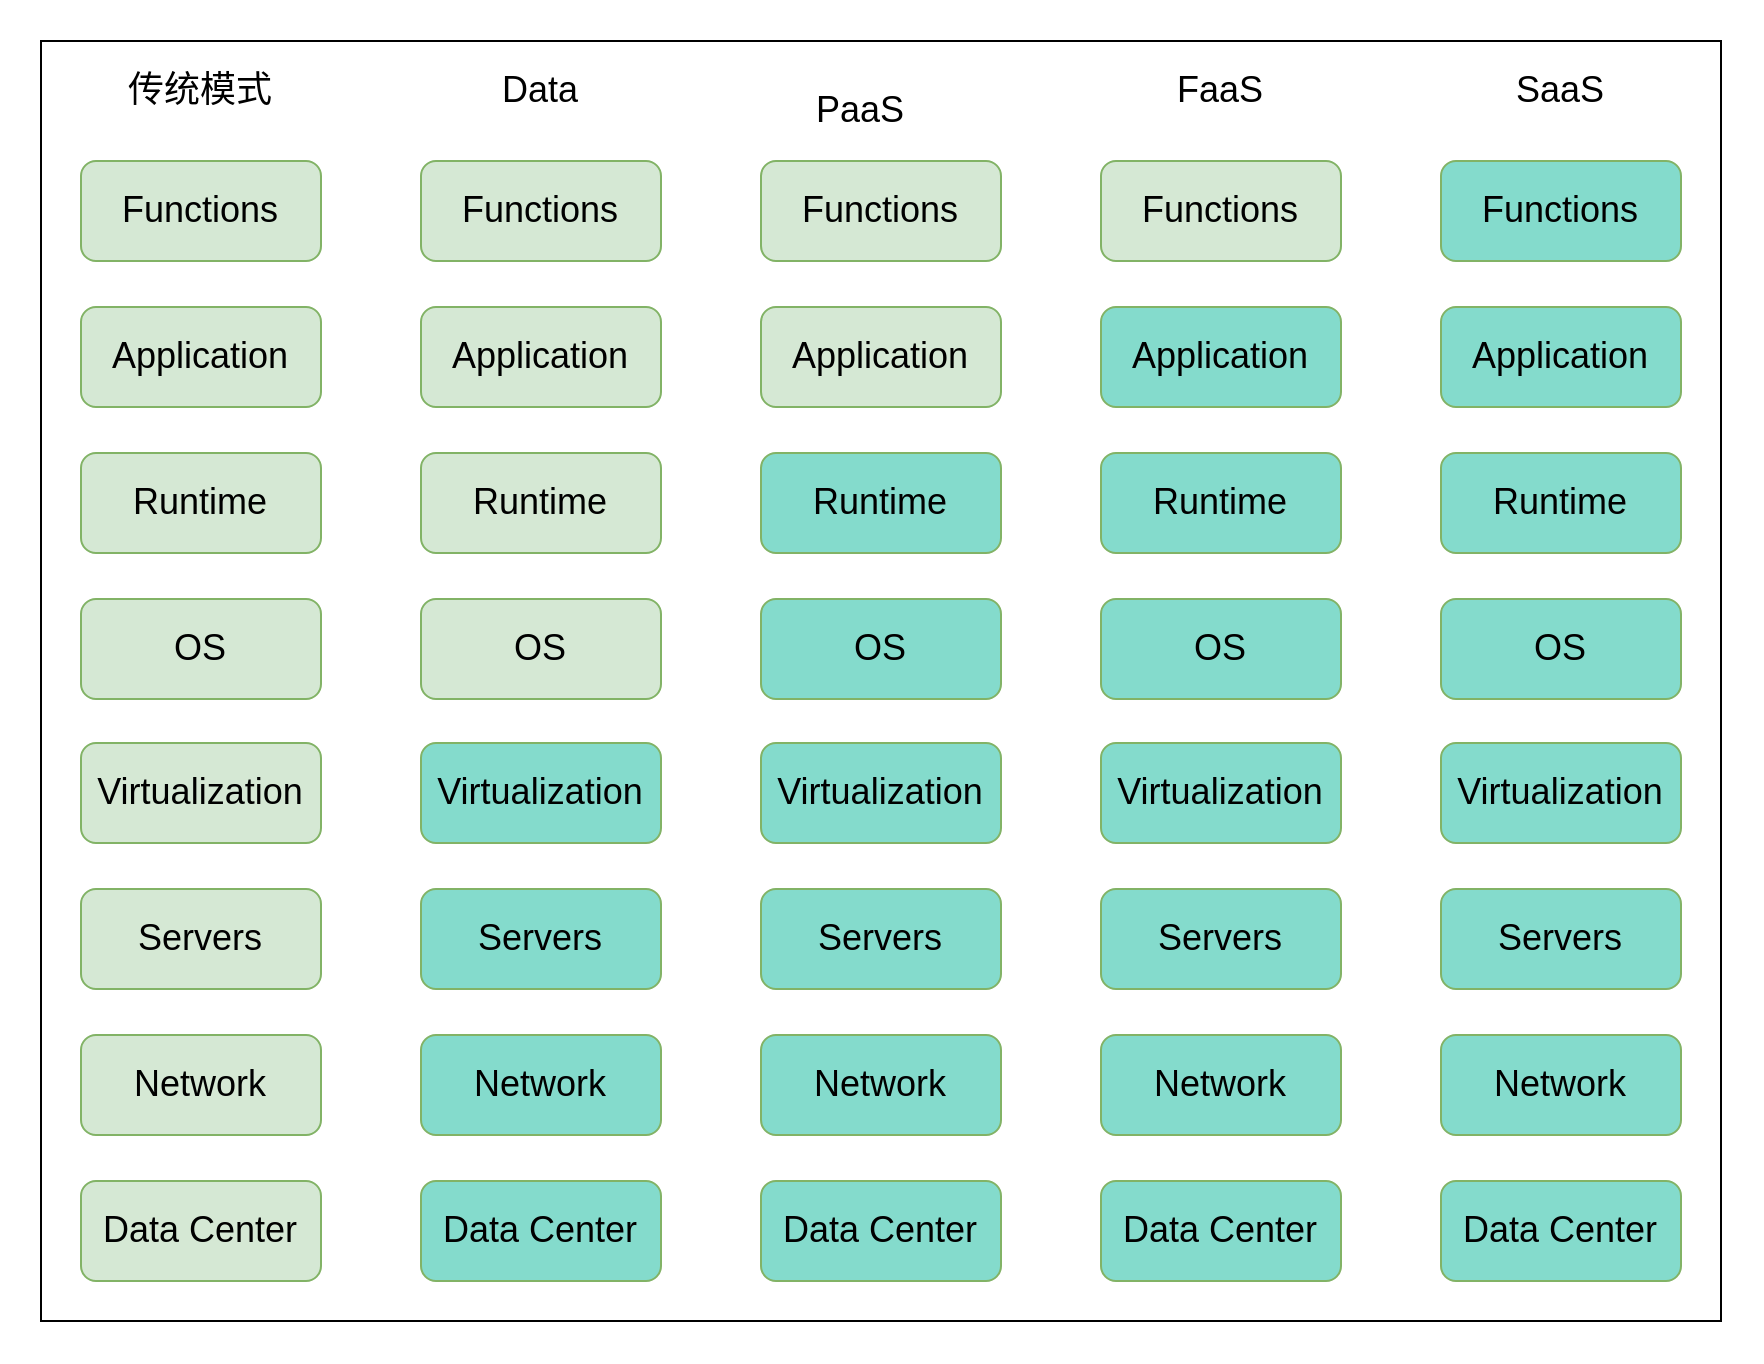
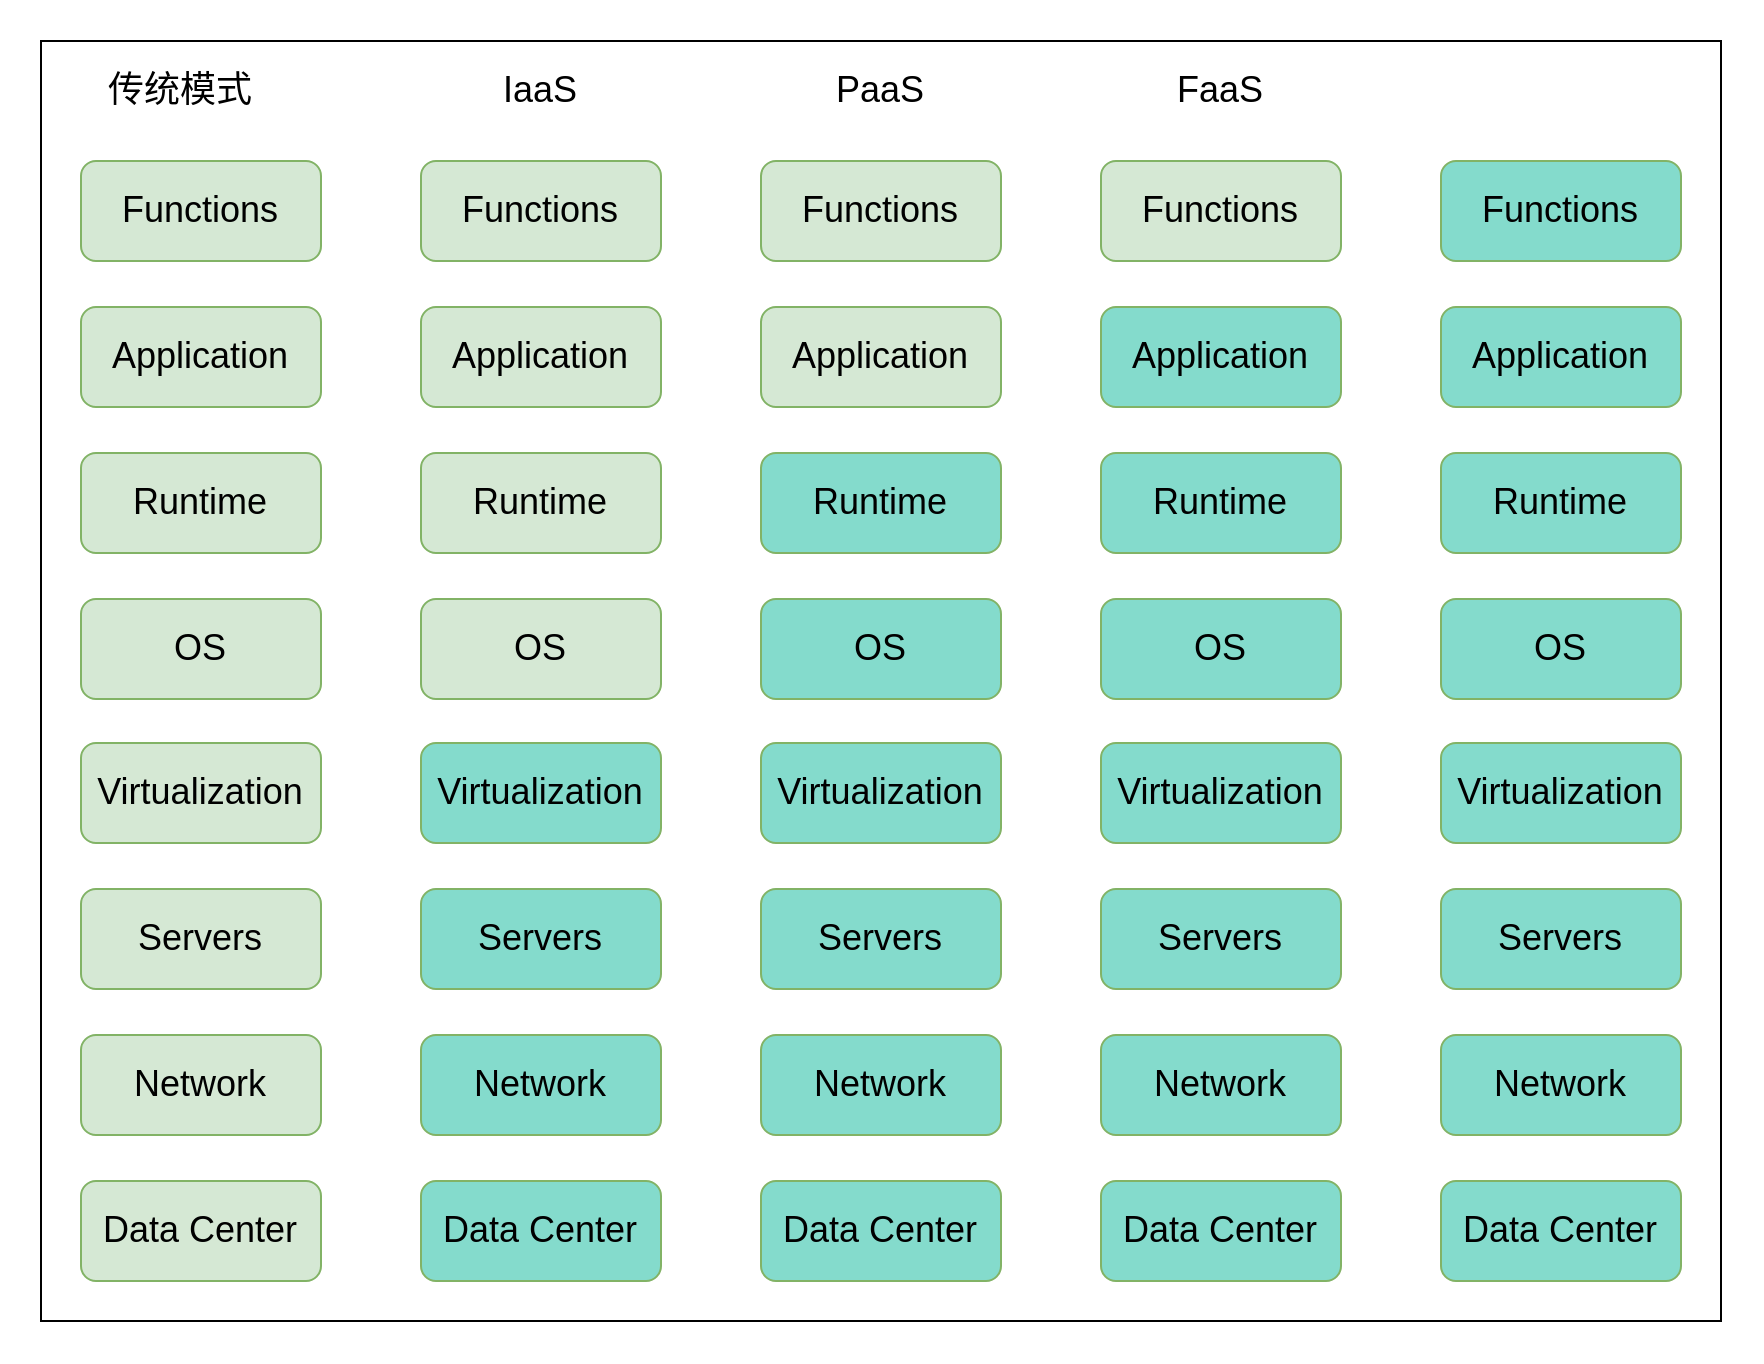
node "传统模式": moved (201, 91) -> (181, 91)
node "Data": label "Data" -> "IaaS"
node "SaaS": removed
node "PaaS": moved (861, 111) -> (881, 91)
